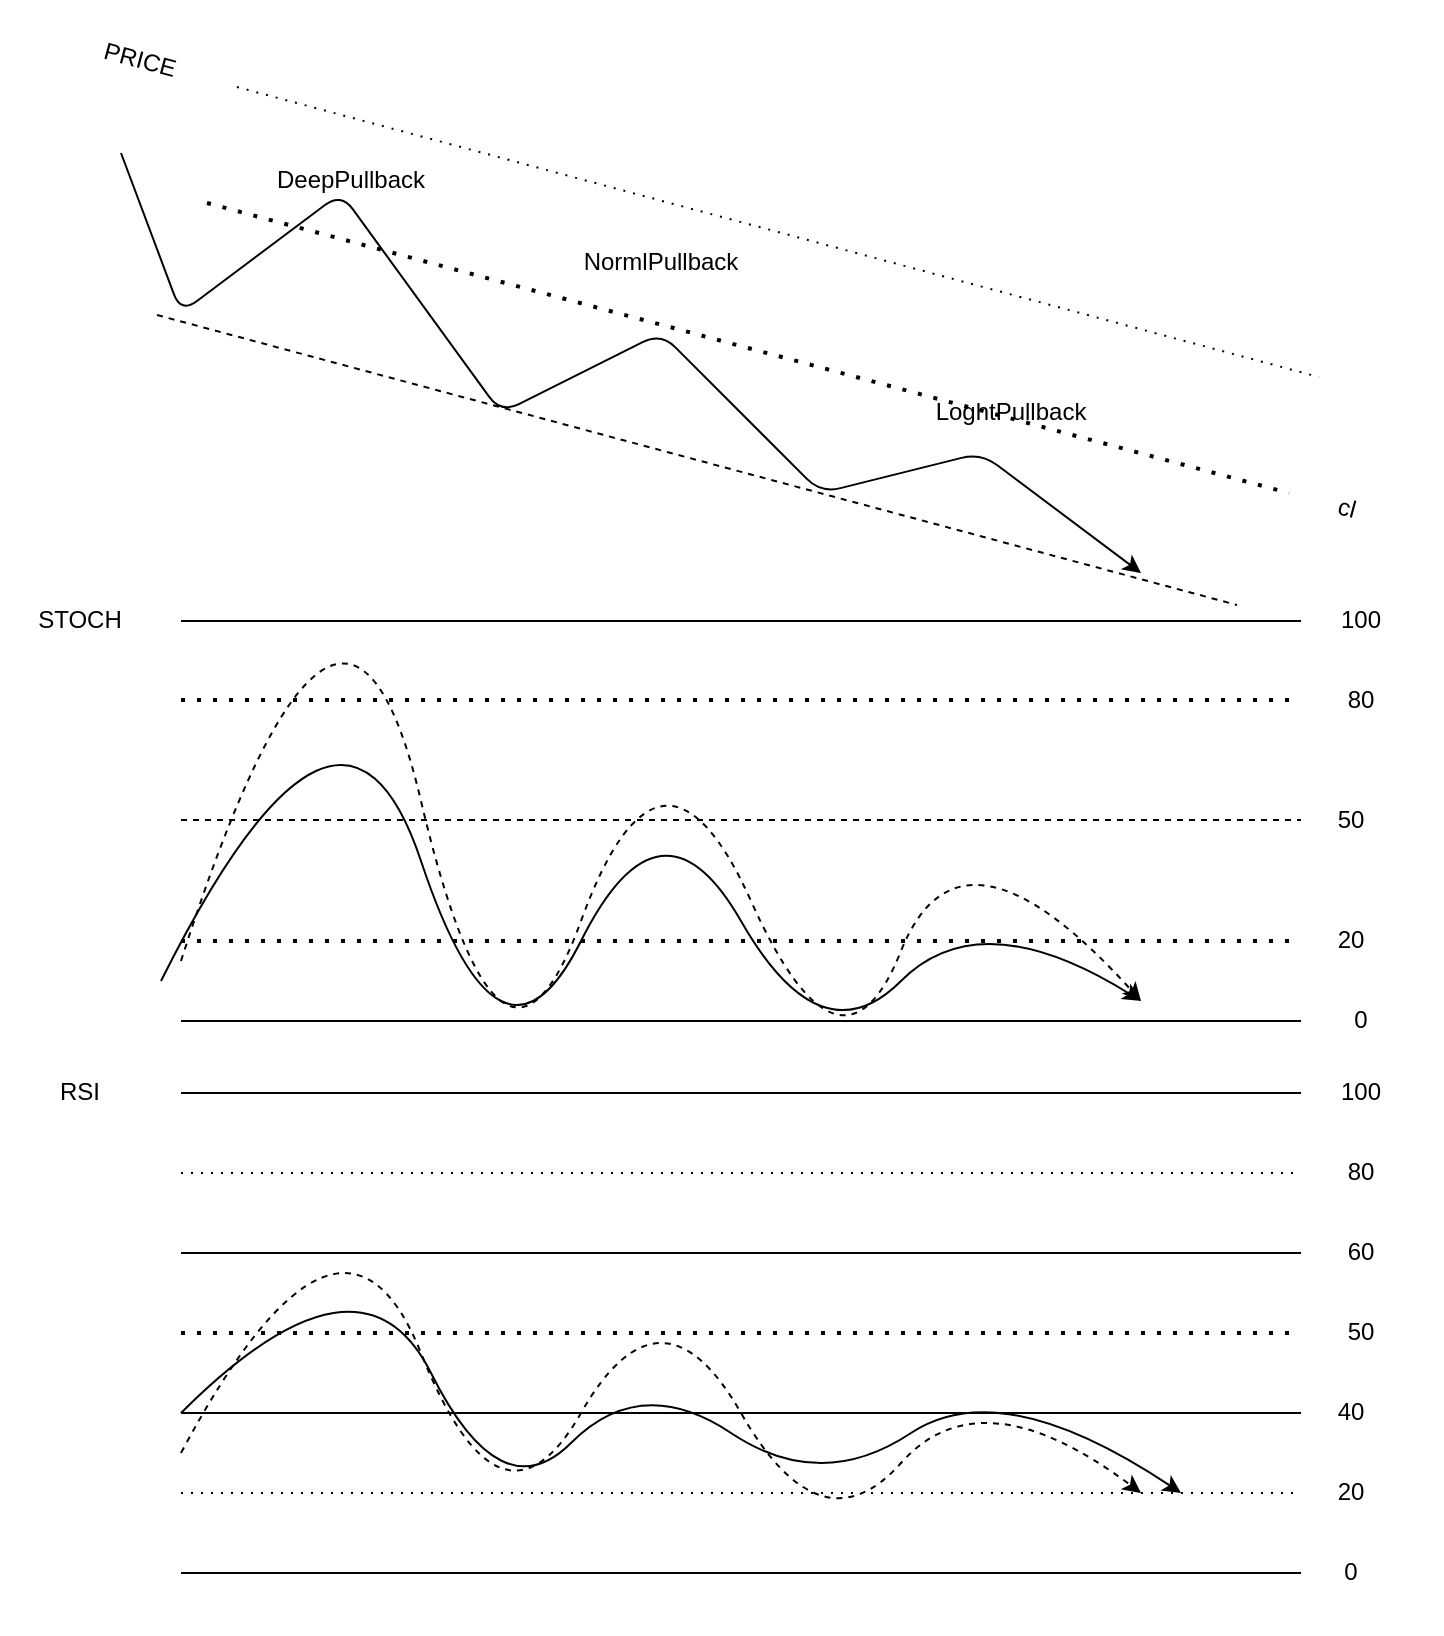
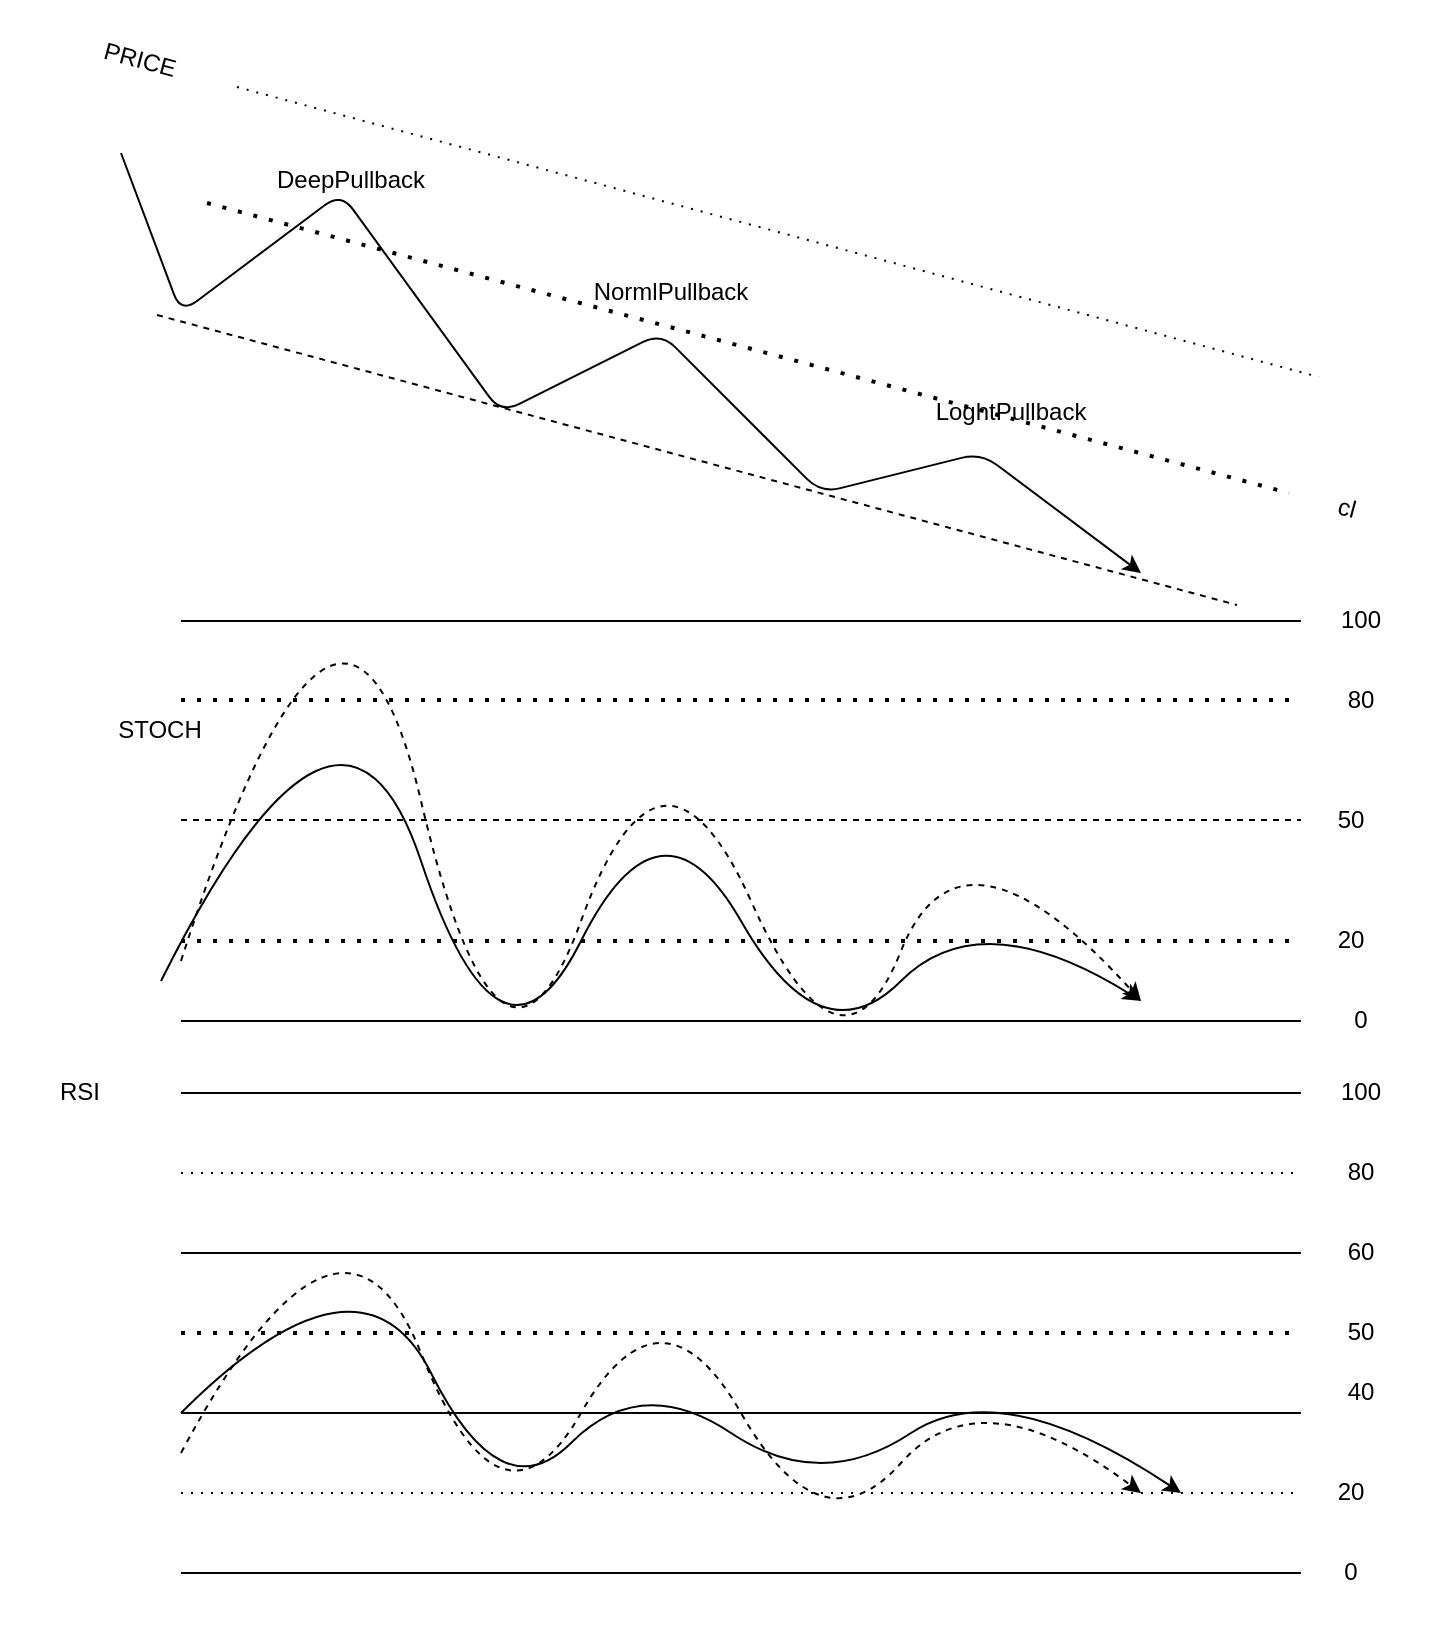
node "NormlPullback": moved (661, 263) -> (671, 293)
node "STOCH": moved (81, 621) -> (161, 731)
node "40": moved (1351, 1413) -> (1361, 1393)
